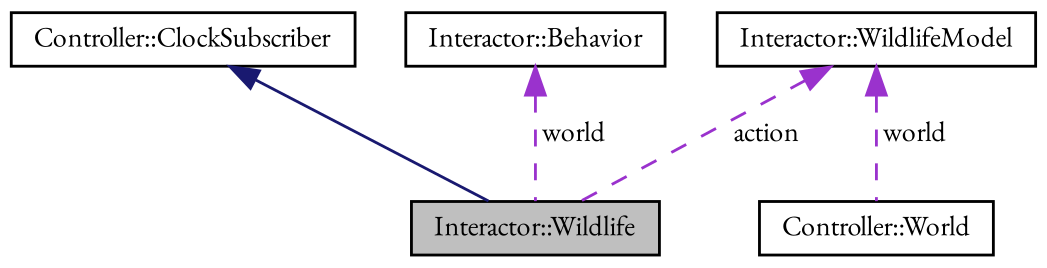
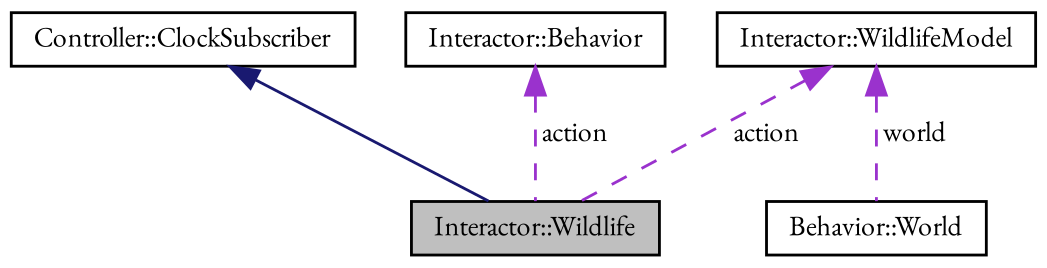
edge "Interactor::Wildlife" -> "Interactor::Behavior": label " world" -> " action"
node "Controller::World": label "Controller::World" -> "Behavior::World"
